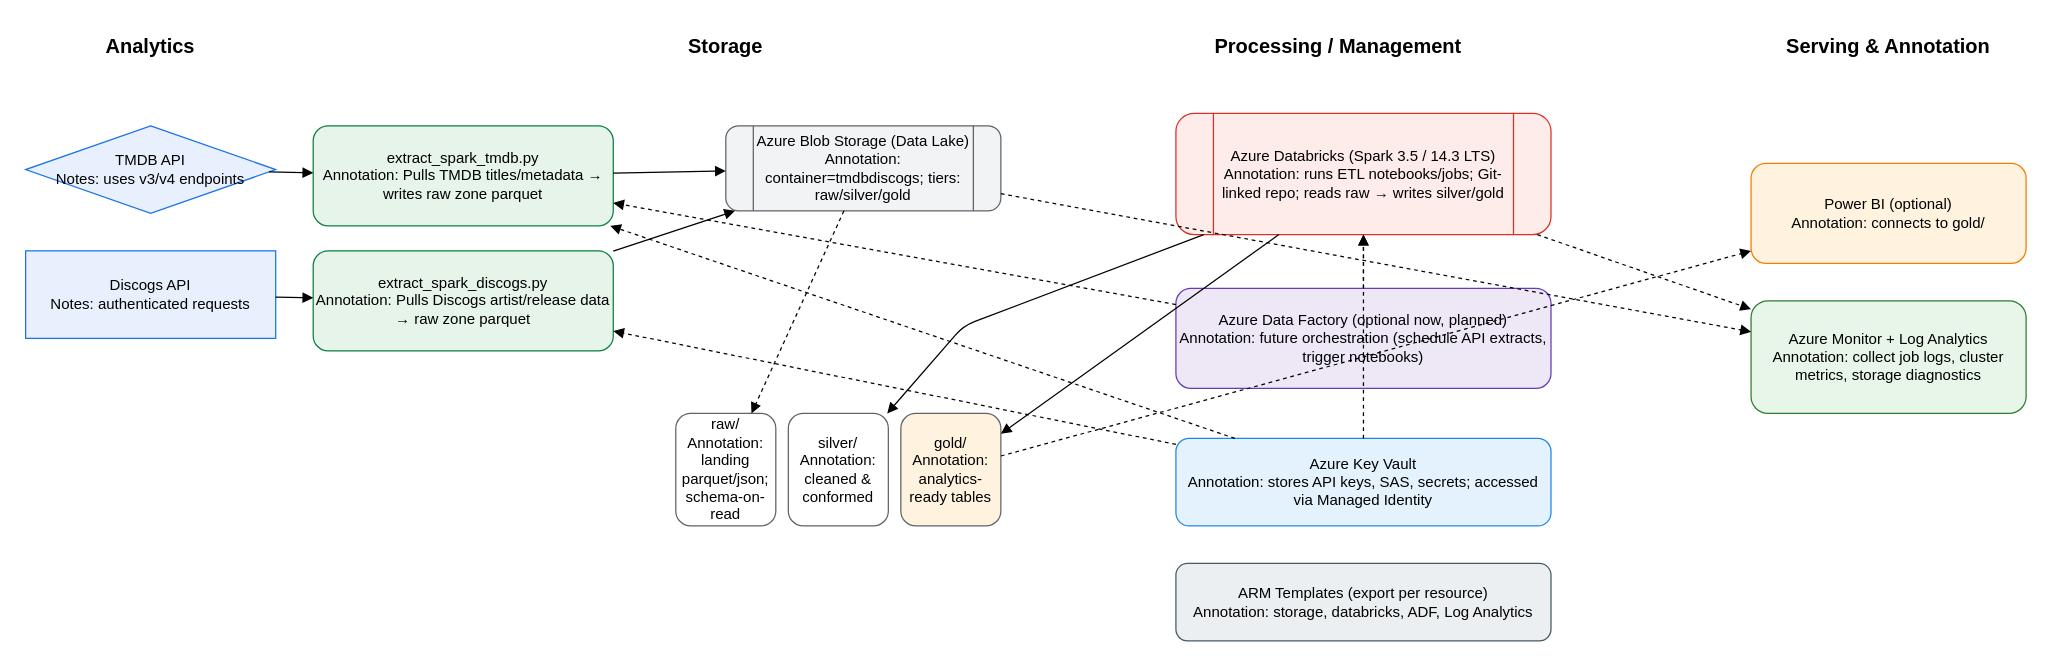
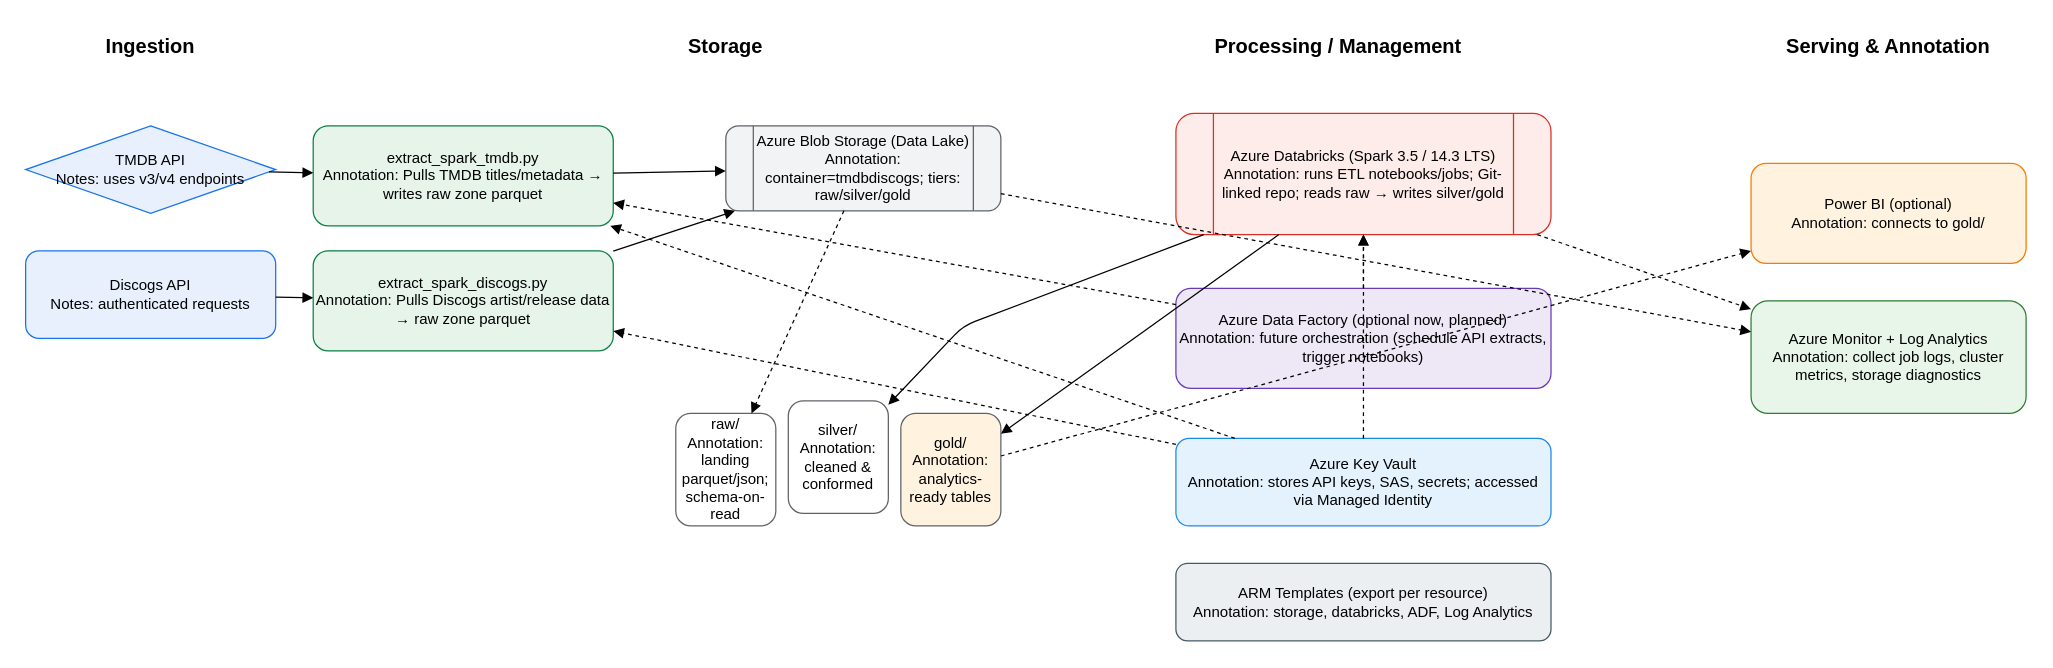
node "Analytics": label "Analytics" -> "Ingestion"
node "Discogs API Notes: authenticated requests": shape rectangle -> rounded rectangle
node "silver/ Annotation: cleaned & conformed": moved (838, 469) -> (838, 457)
